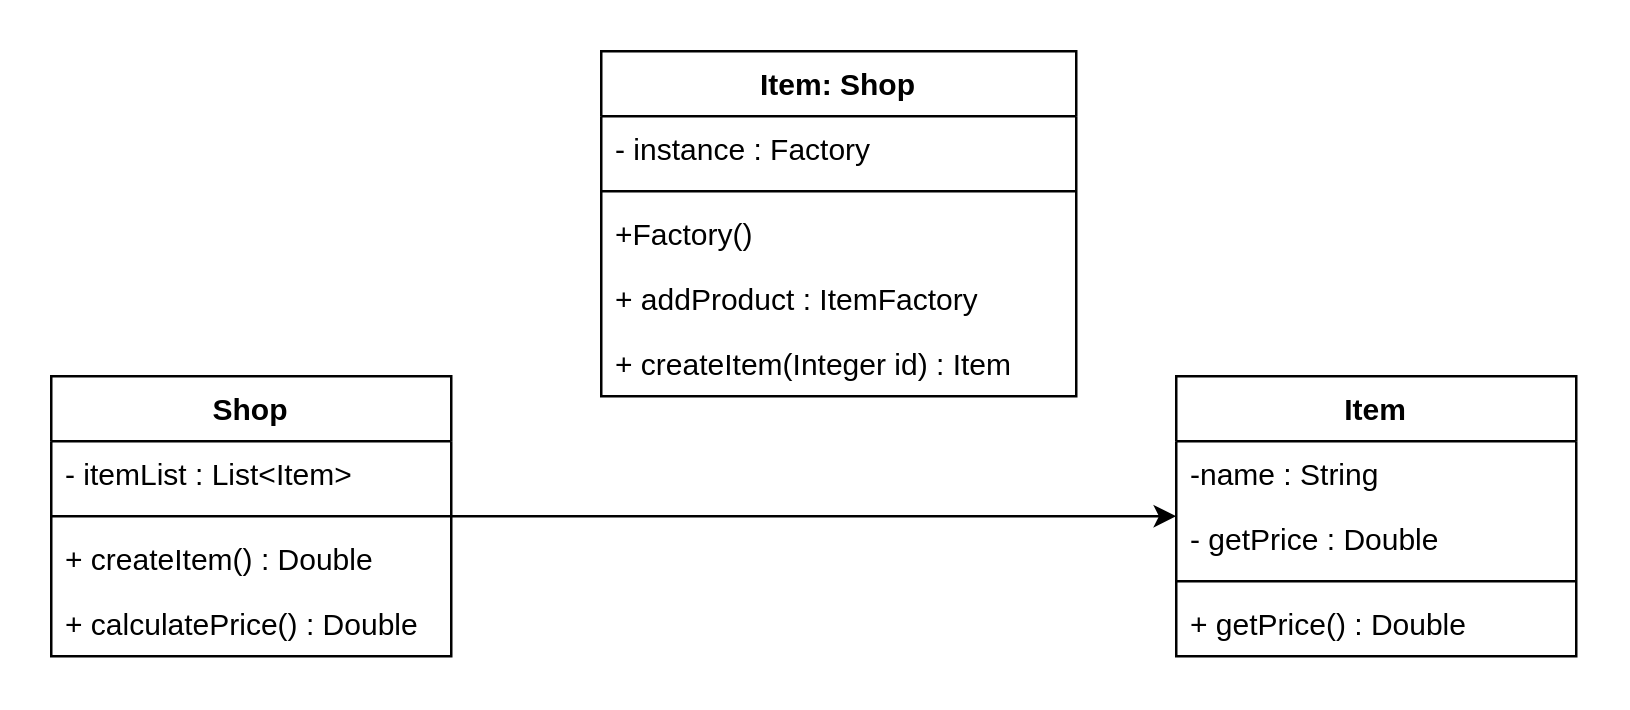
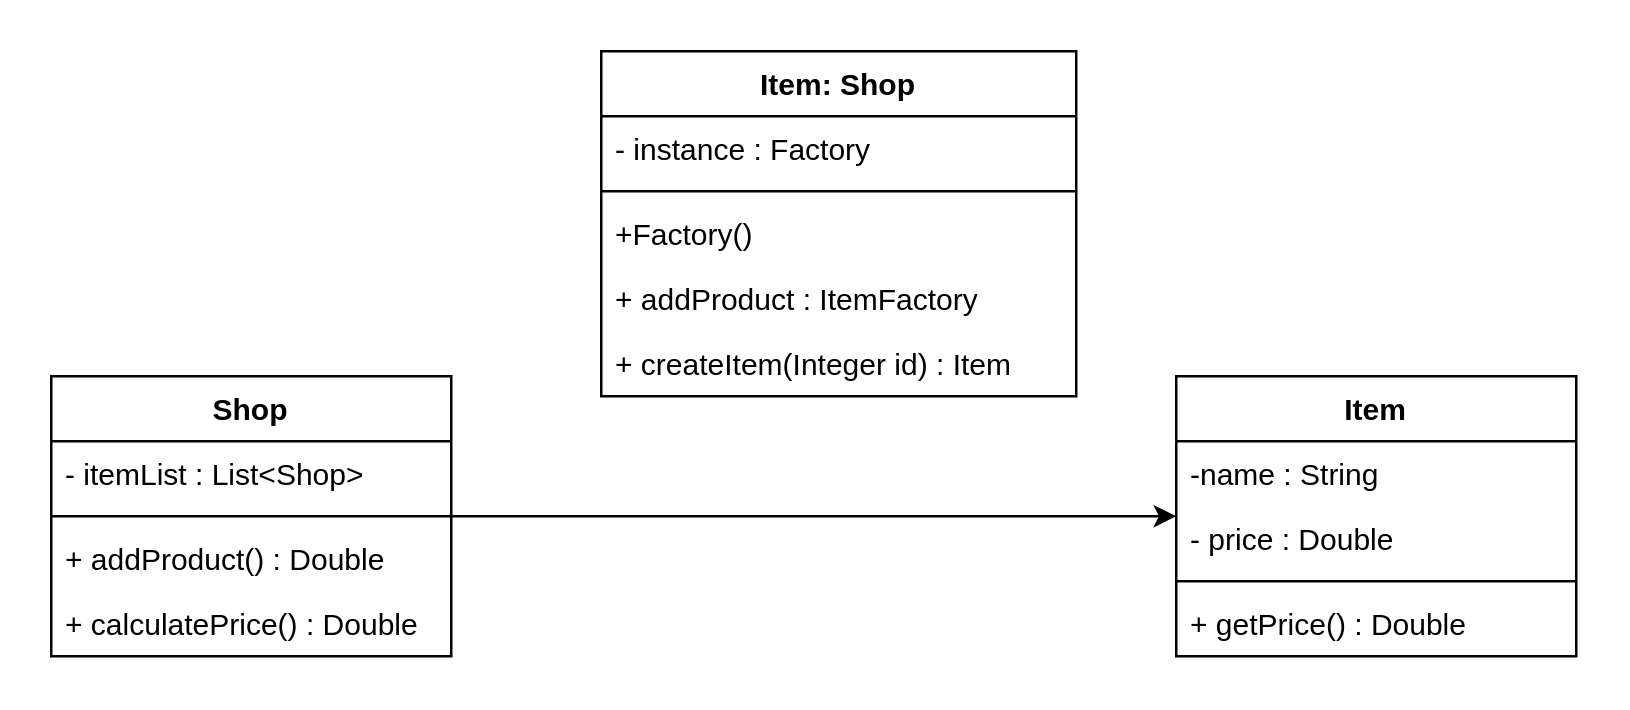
node "- itemList : List<Item>": label "- itemList : List<Item>" -> "- itemList : List<Shop>"
node "- getPrice : Double": label "- getPrice : Double" -> "- price : Double"
node "+ createItem() : Double": label "+ createItem() : Double" -> "+ addProduct() : Double"
